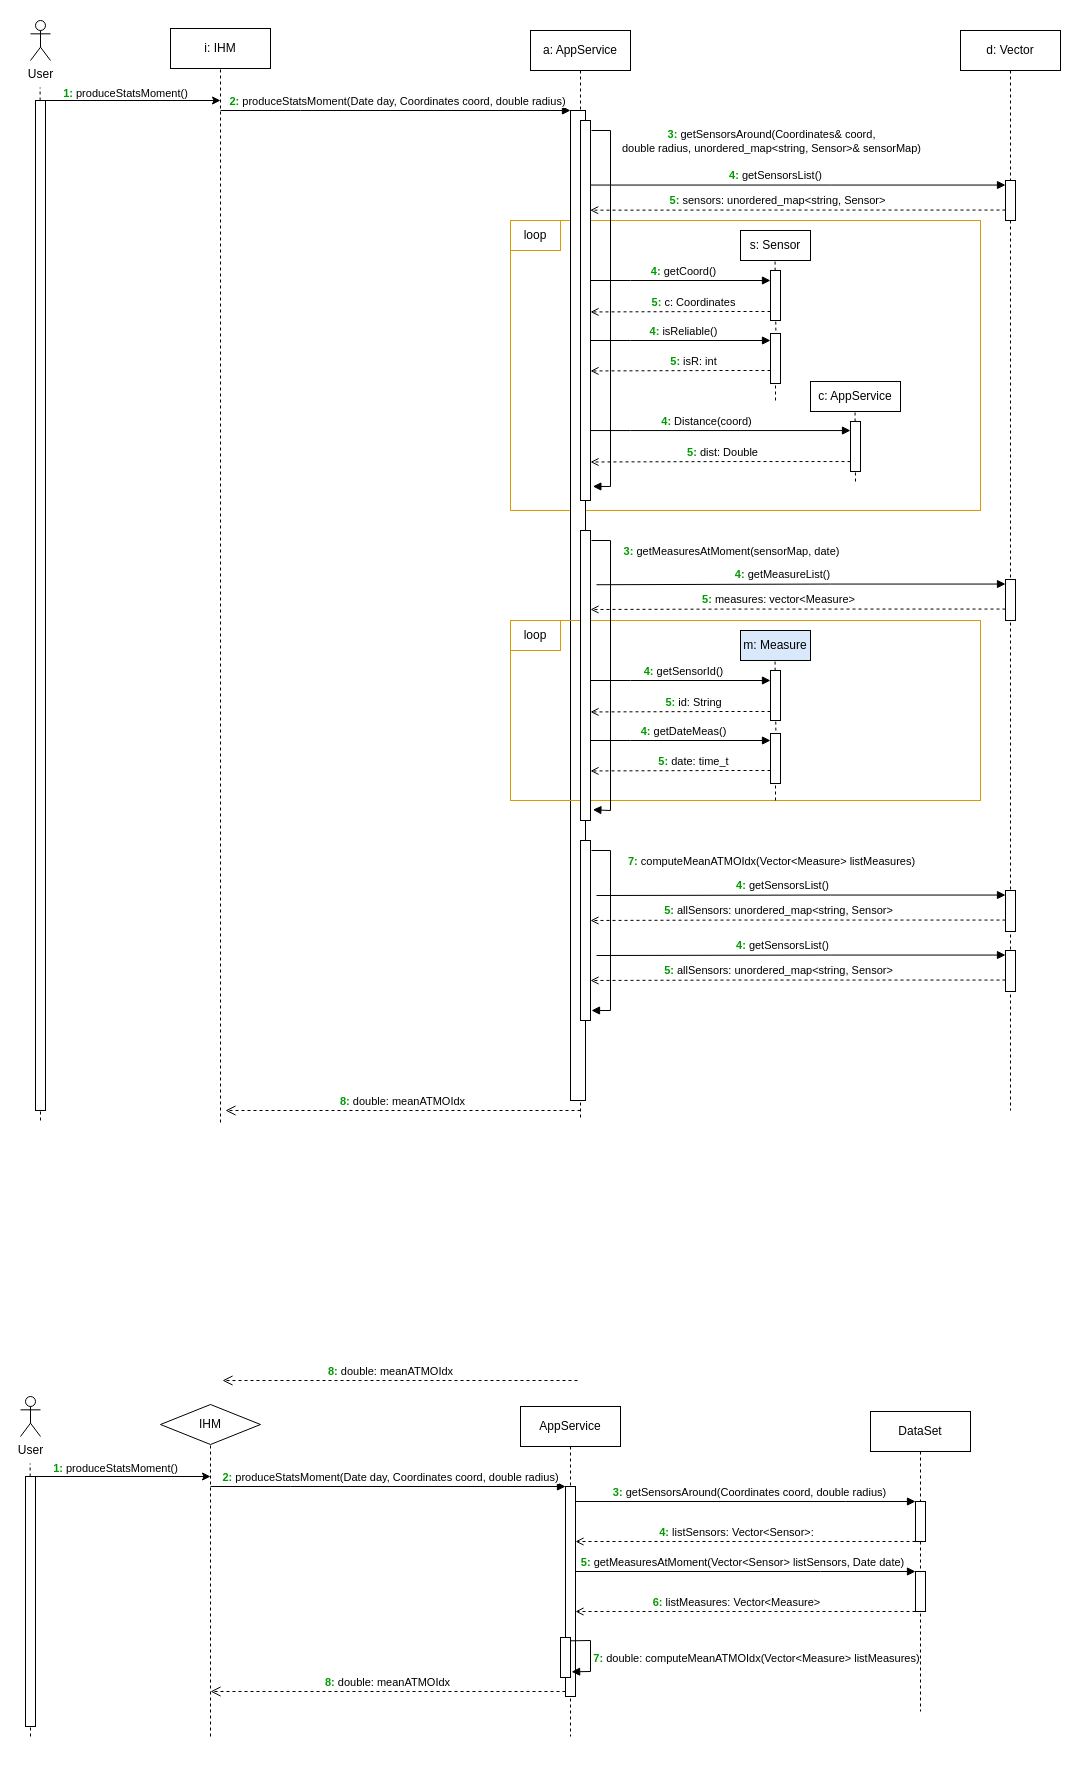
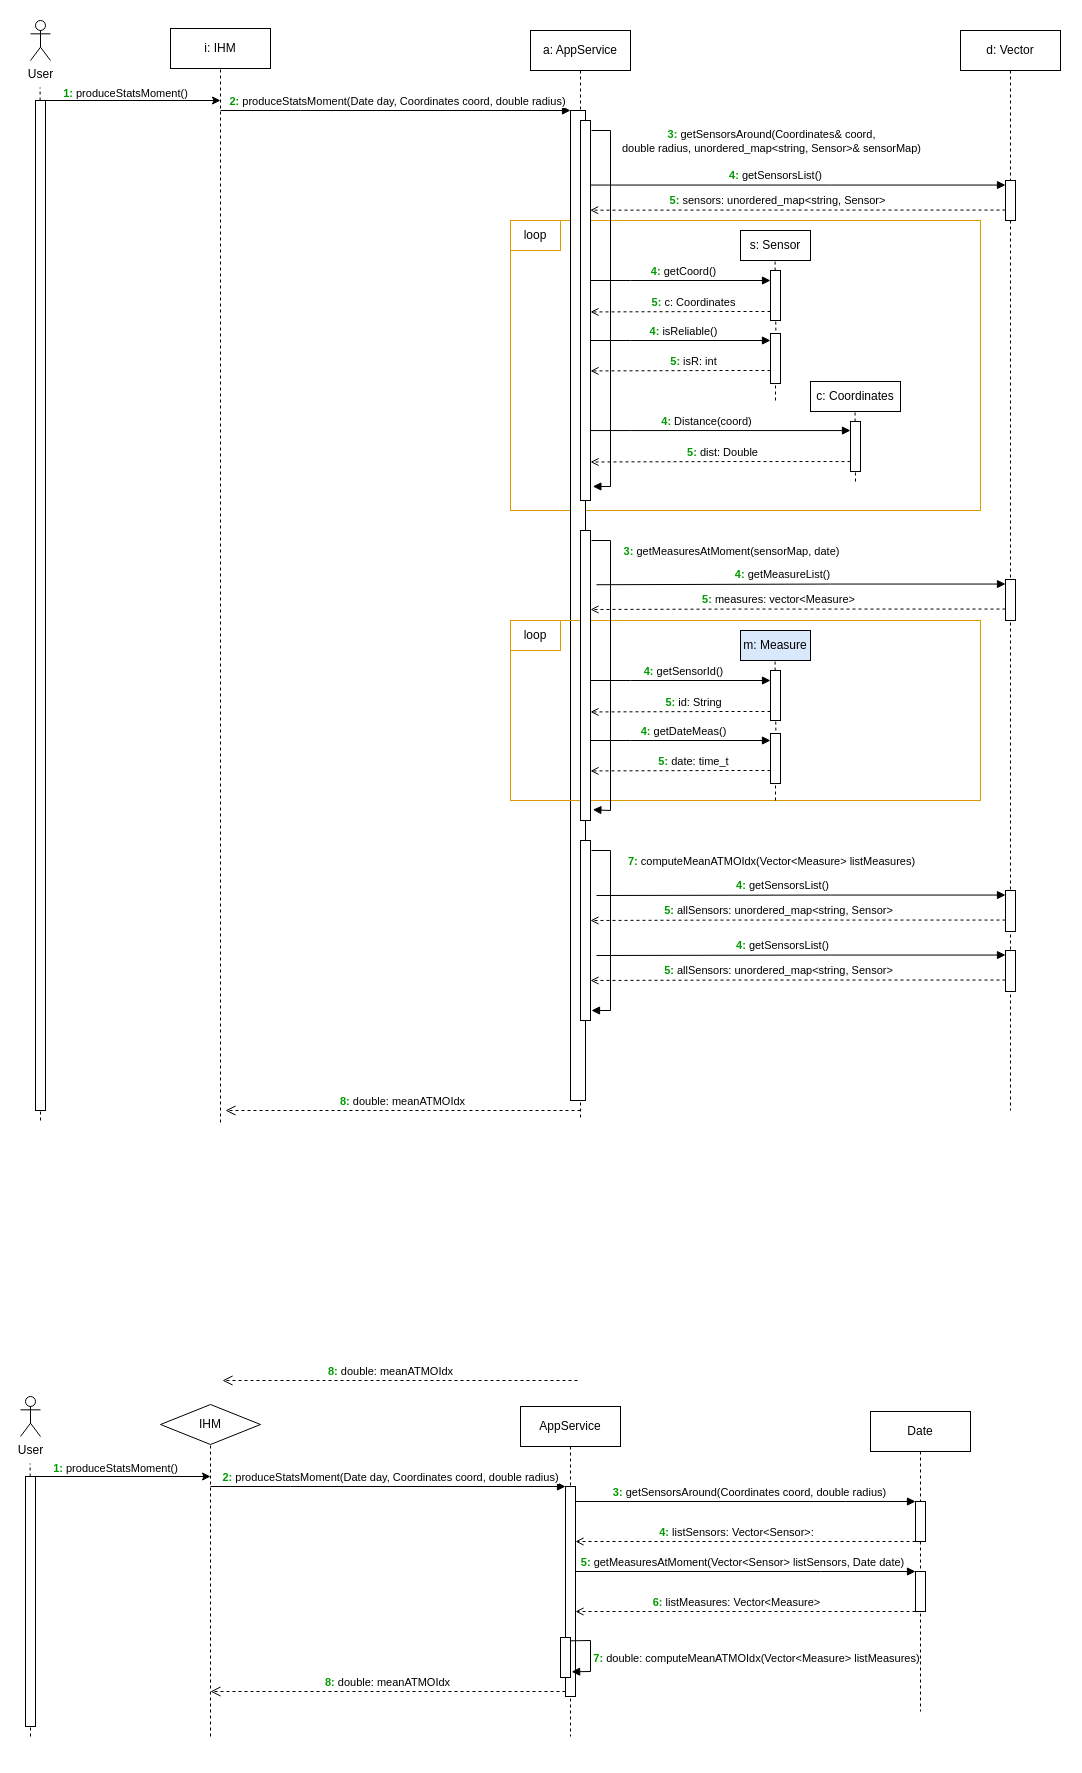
node "c: AppService": label "c: AppService" -> "c: Coordinates"
node "DataSet": label "DataSet" -> "Date"
